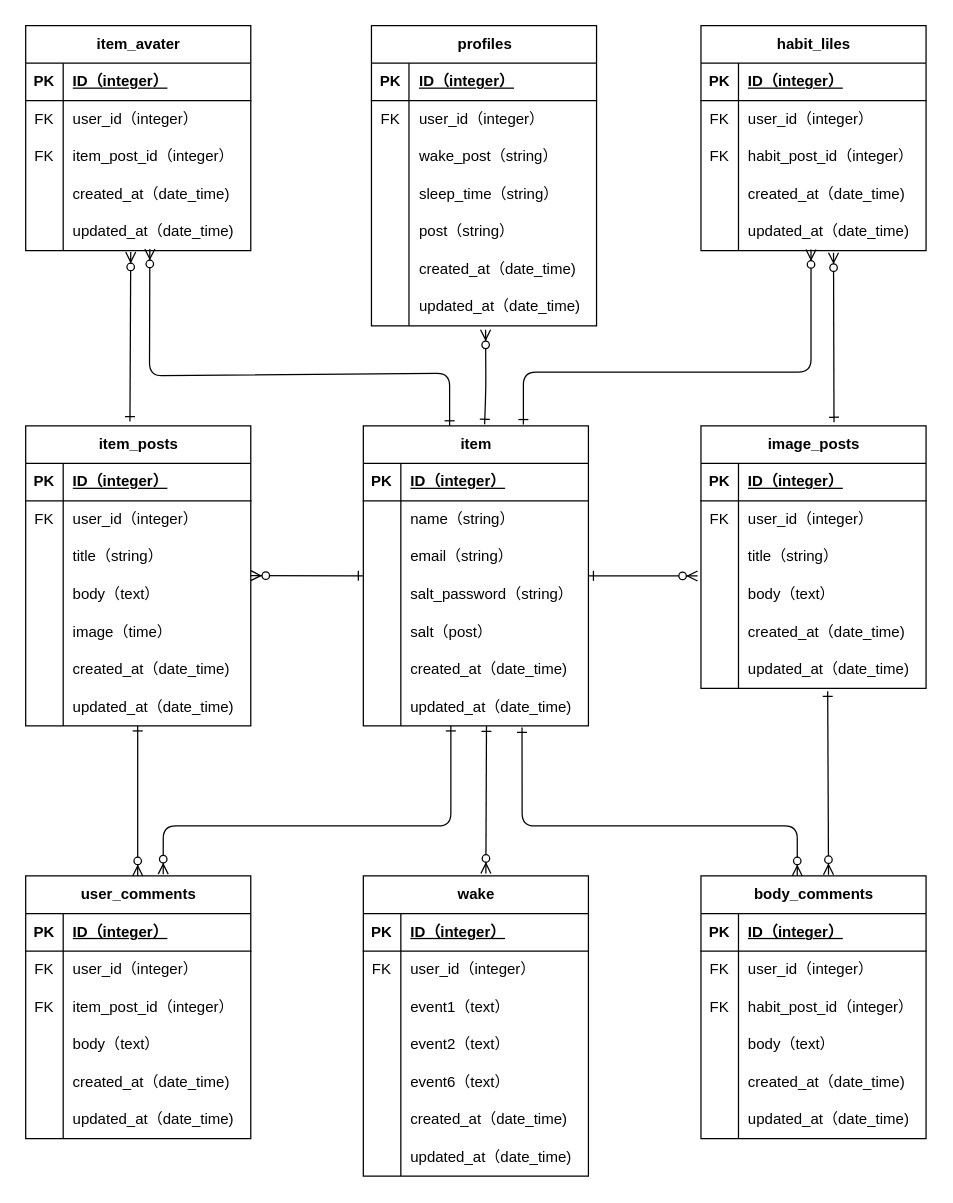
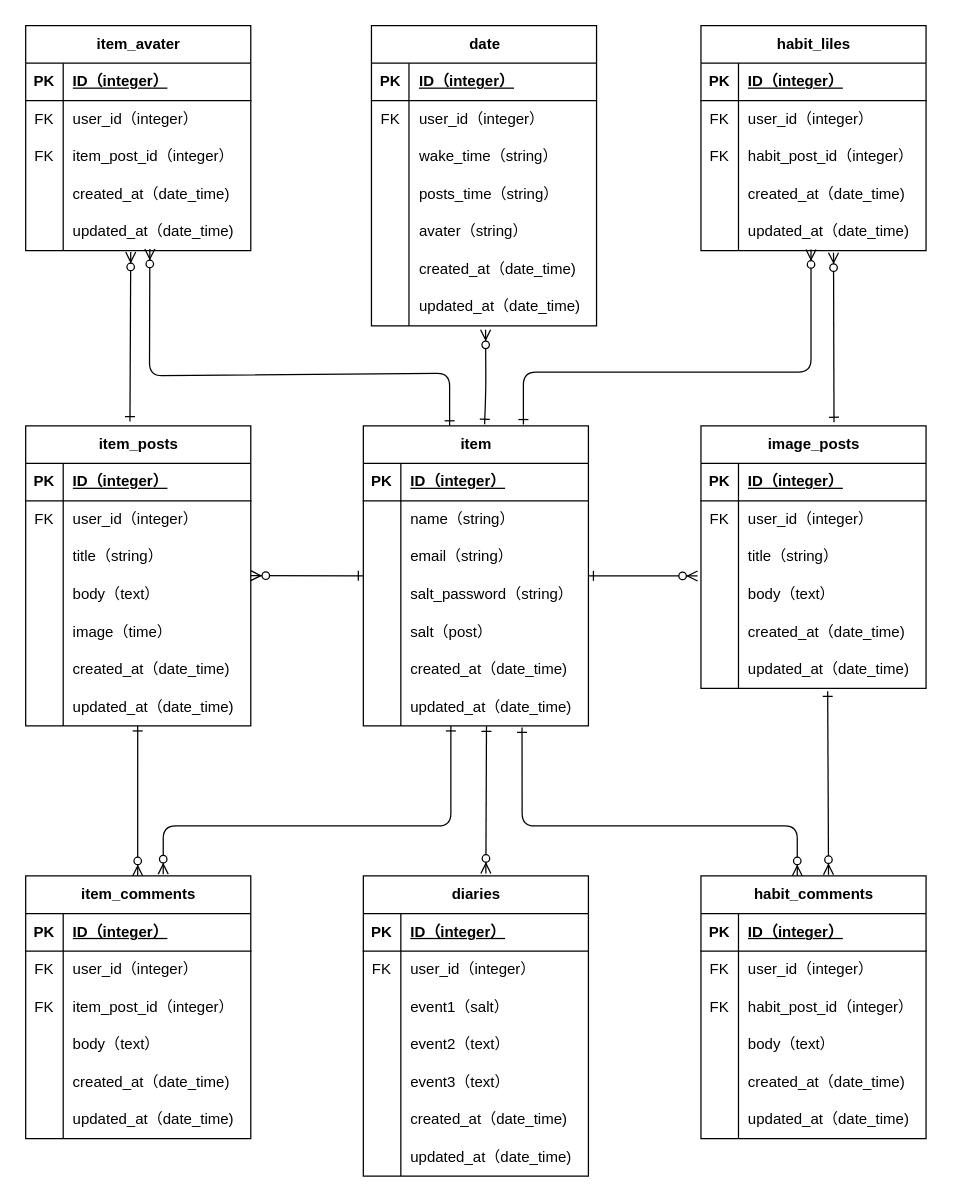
node "profiles": label "profiles" -> "date"
node "wake_post（string）": label "wake_post（string）" -> "wake_time（string）"
node "sleep_time（string）": label "sleep_time（string）" -> "posts_time（string）"
node "post（string）": label "post（string）" -> "avater（string）"
node "user_comments": label "user_comments" -> "item_comments"
node "wake": label "wake" -> "diaries"
node "body_comments": label "body_comments" -> "habit_comments"
node "event1（text）": label "event1（text）" -> "event1（salt）"
node "event6（text）": label "event6（text）" -> "event3（text）"
